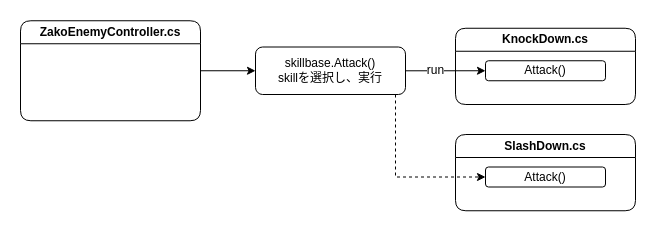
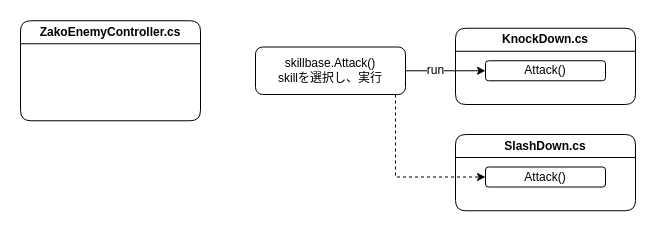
edge "ZakoEnemyController.cs" -> "skillbase.Attack() skillを選択し、実行": removed
